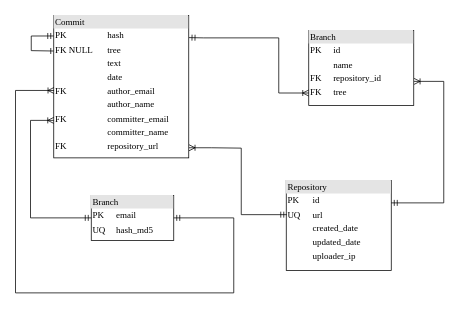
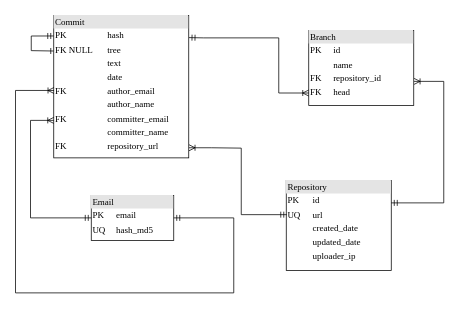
node "Branch PK id name FK repository_id FK tree": label "Branch PK id name FK repository_id FK tree" -> "Branch PK id name FK repository_id FK head"
node "Branch PK email UQ hash_md5": label "Branch PK email UQ hash_md5" -> "Email PK email UQ hash_md5"
